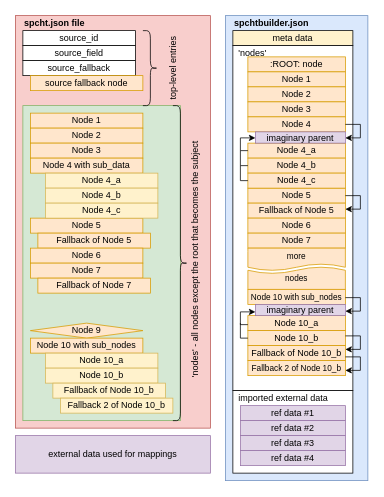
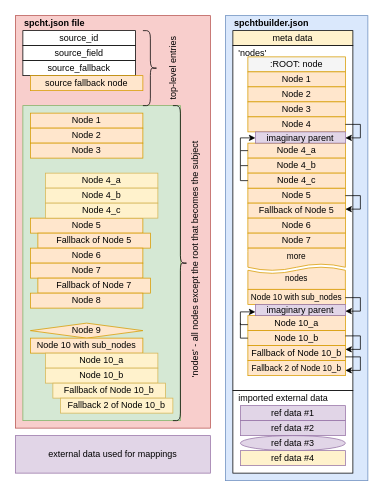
node ":ROOT: node": fillcolor #ffe6cc -> #f5f5f5
node "Node 4 with sub_data": removed
node "Node 8": added
node "ref data #3": shape rectangle -> ellipse
node "ref data #4": fillcolor #e1d5e7 -> #fff2cc
